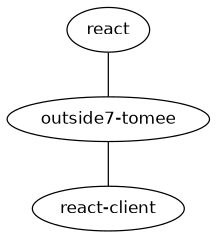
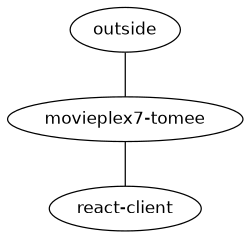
node "react": label "react" -> "outside"
node "outside7-tomee": label "outside7-tomee" -> "movieplex7-tomee"
